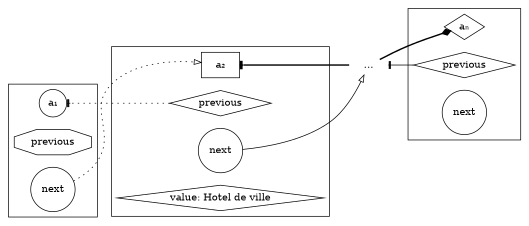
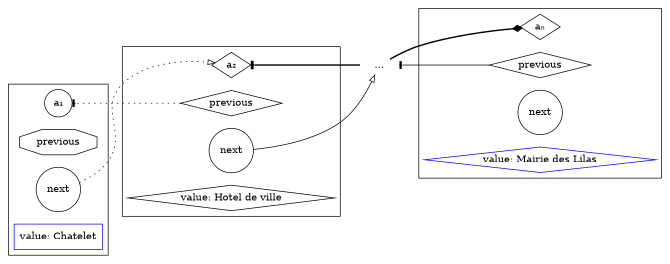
node "a₂": shape box -> diamond
node "value: Mairie des Lilas": added
node "value: Chatelet": added
